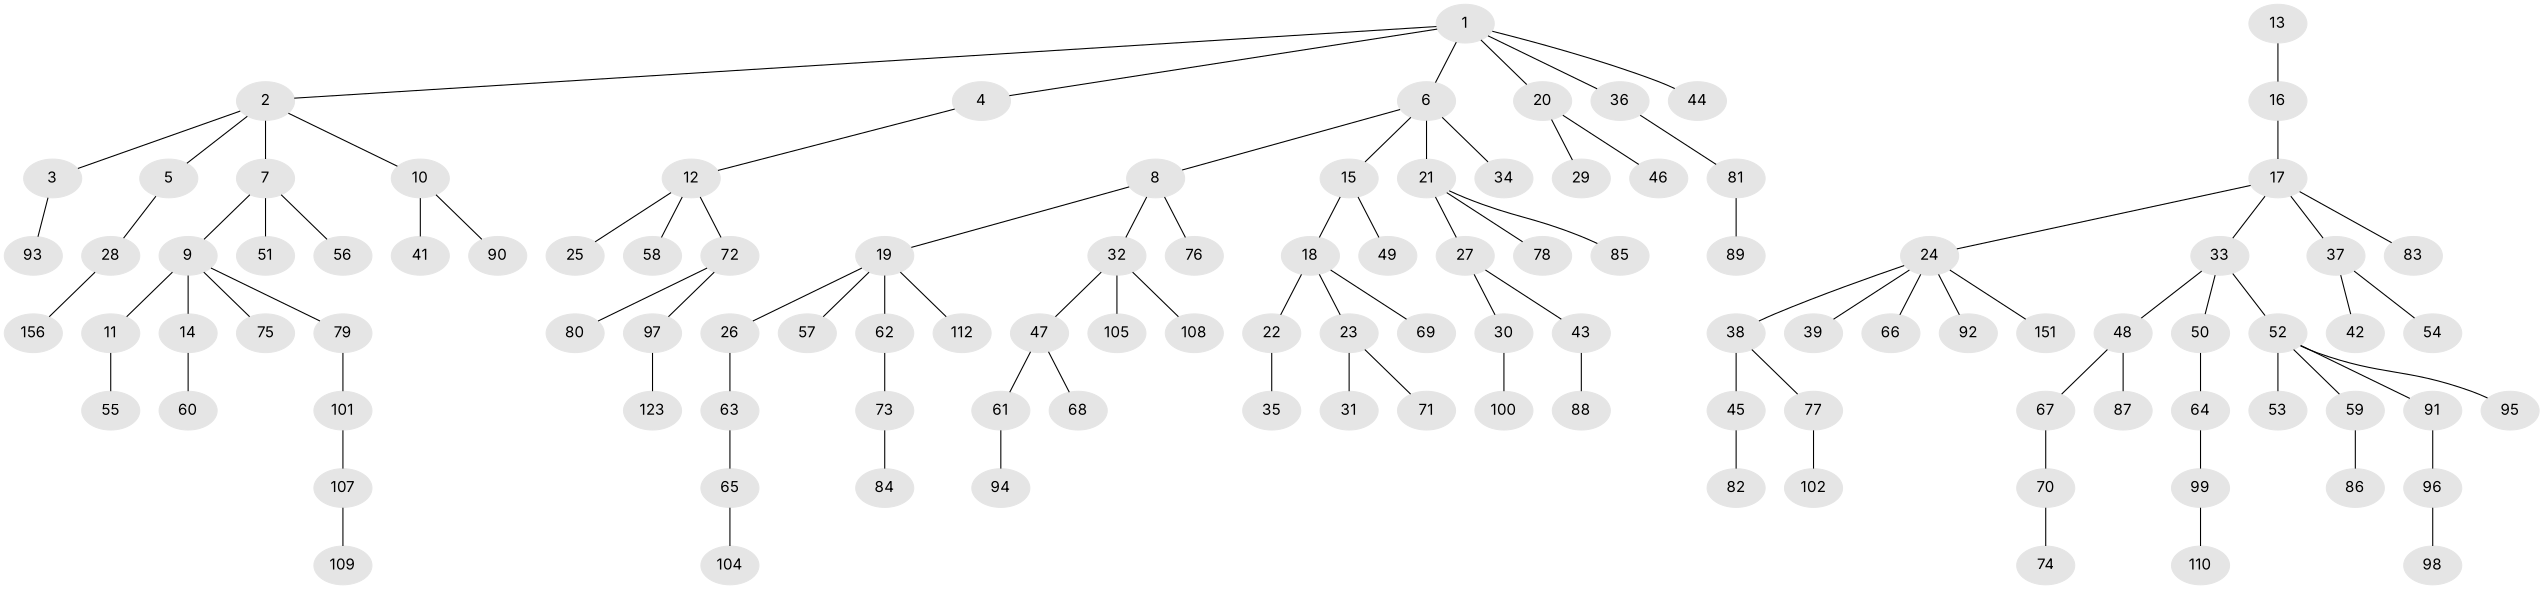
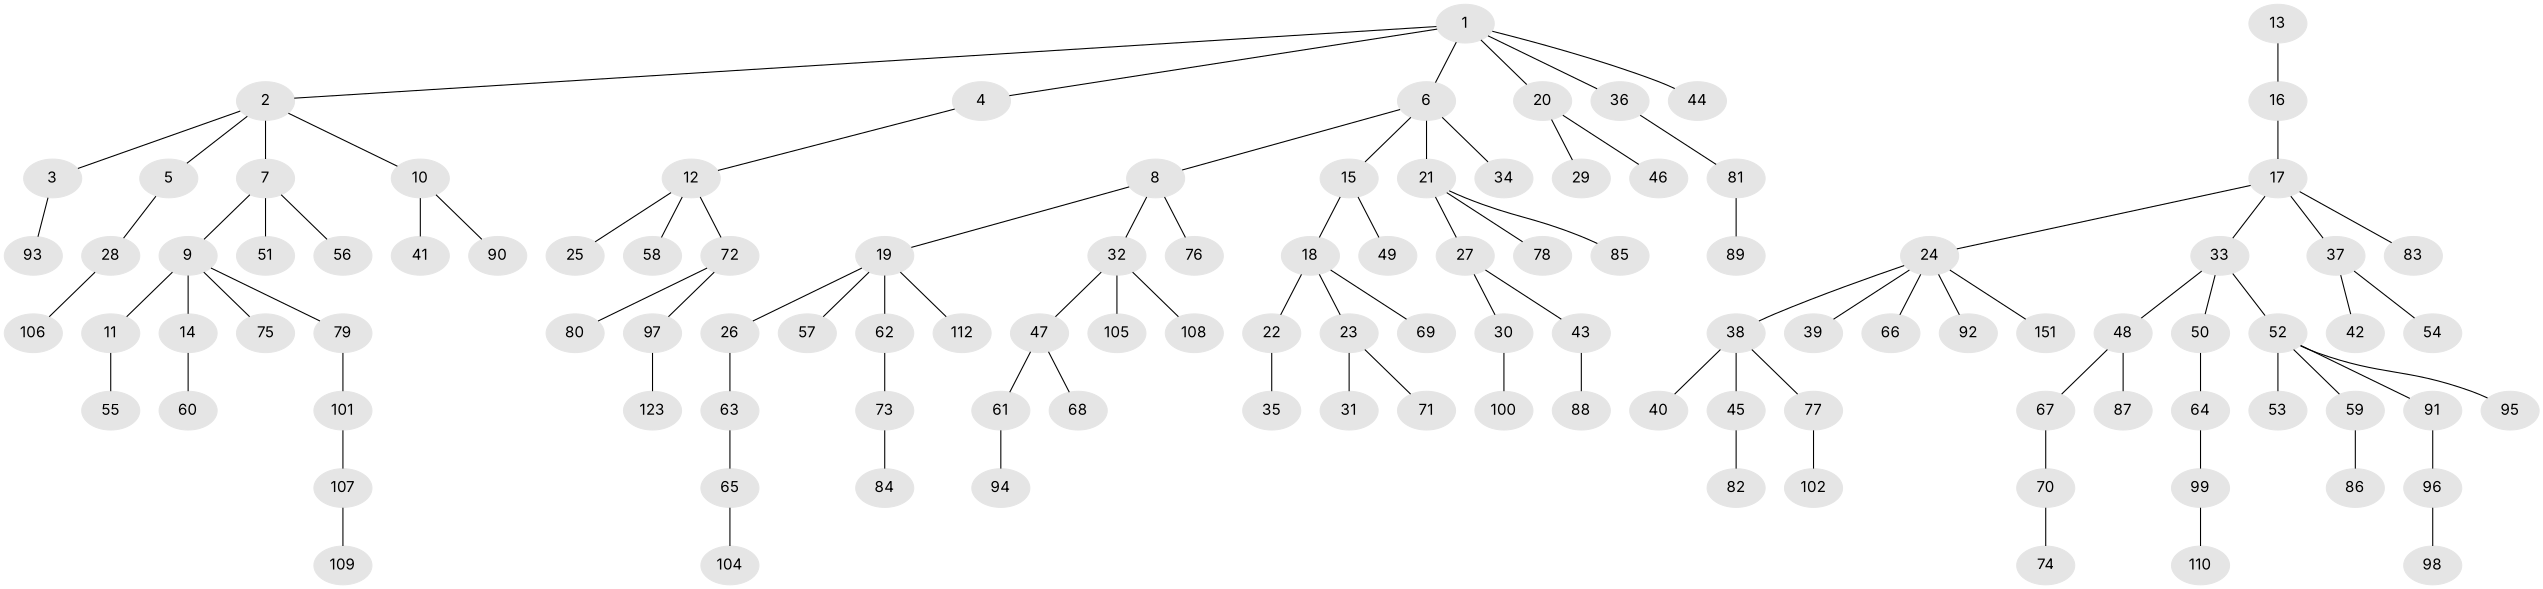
node "156": label "156" -> "106"
node "40": added
